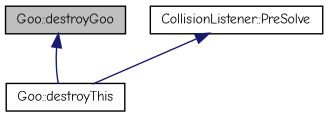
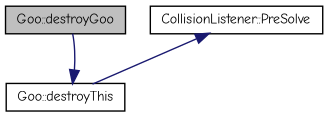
edge "Goo::destroyThis" -> "Goo::destroyGoo": reversed
